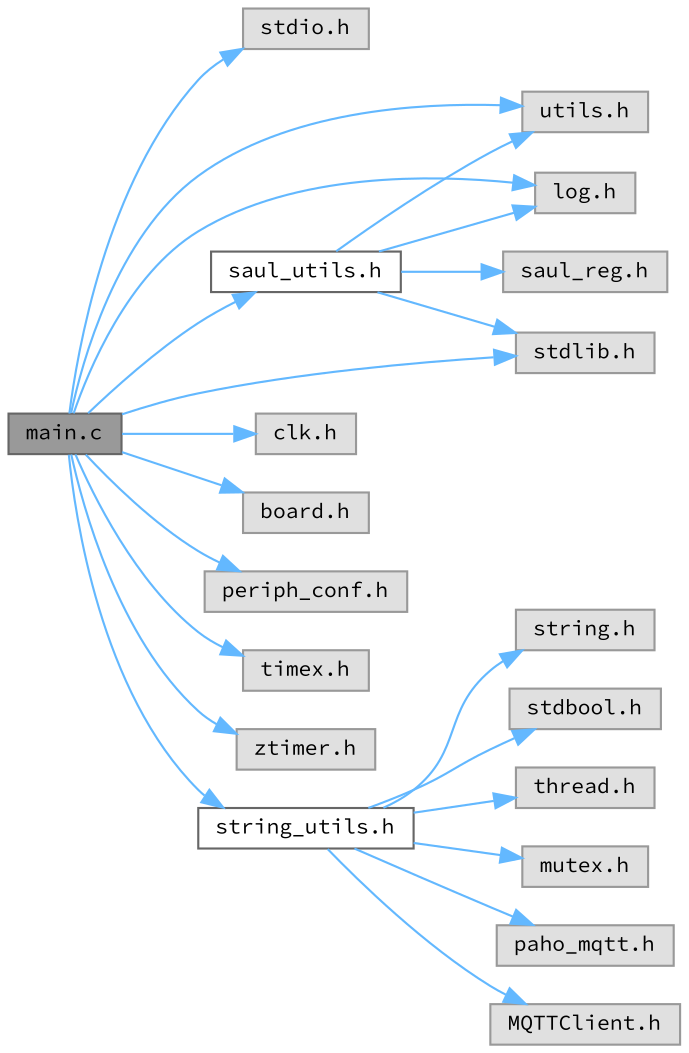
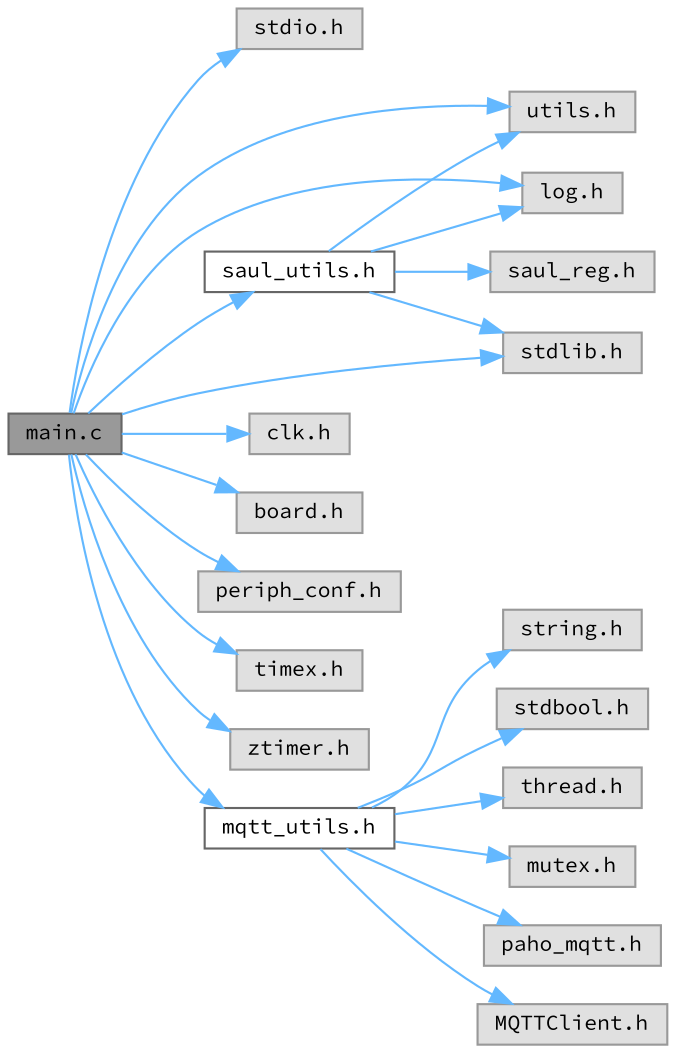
node "string_utils.h": label "string_utils.h" -> "mqtt_utils.h"
